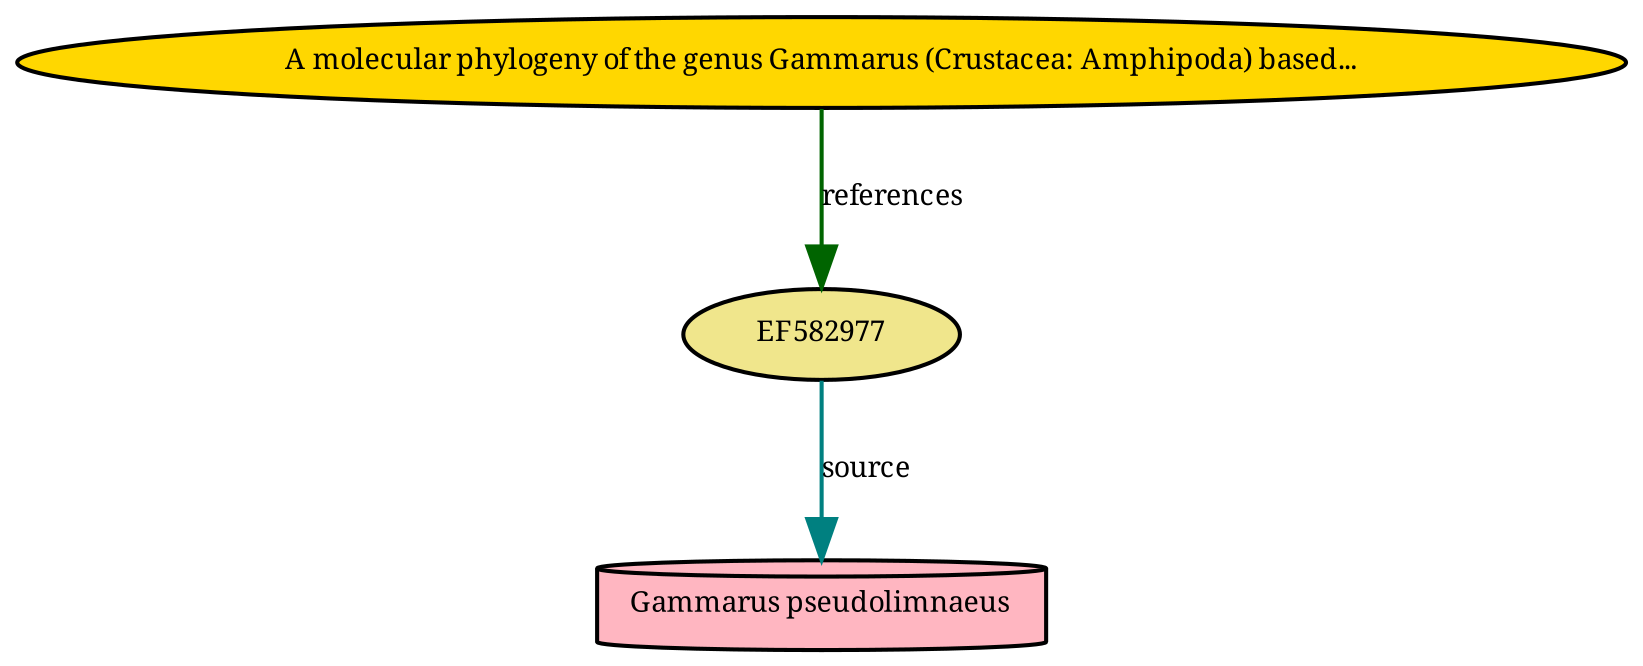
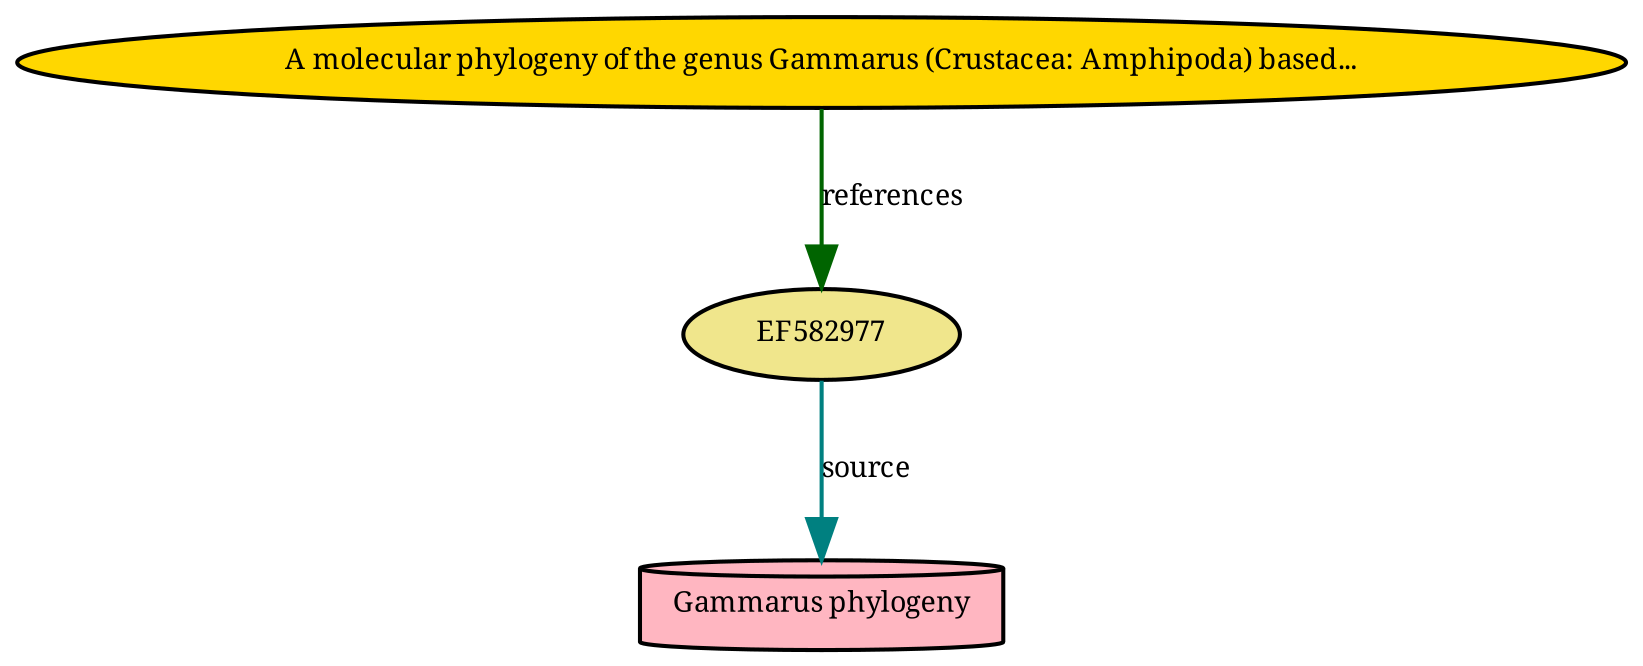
node "Gammarus pseudolimnaeus": label "Gammarus pseudolimnaeus" -> "Gammarus phylogeny"
